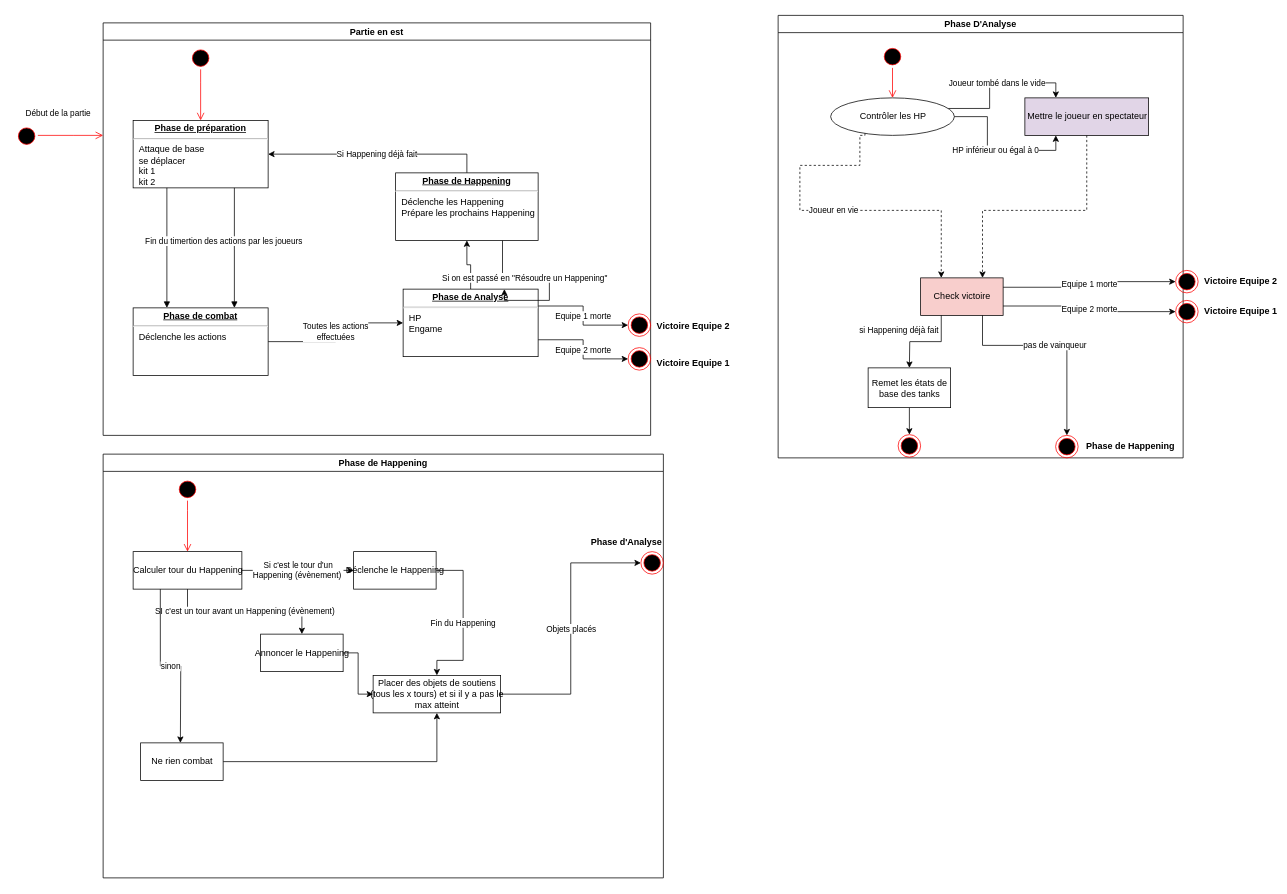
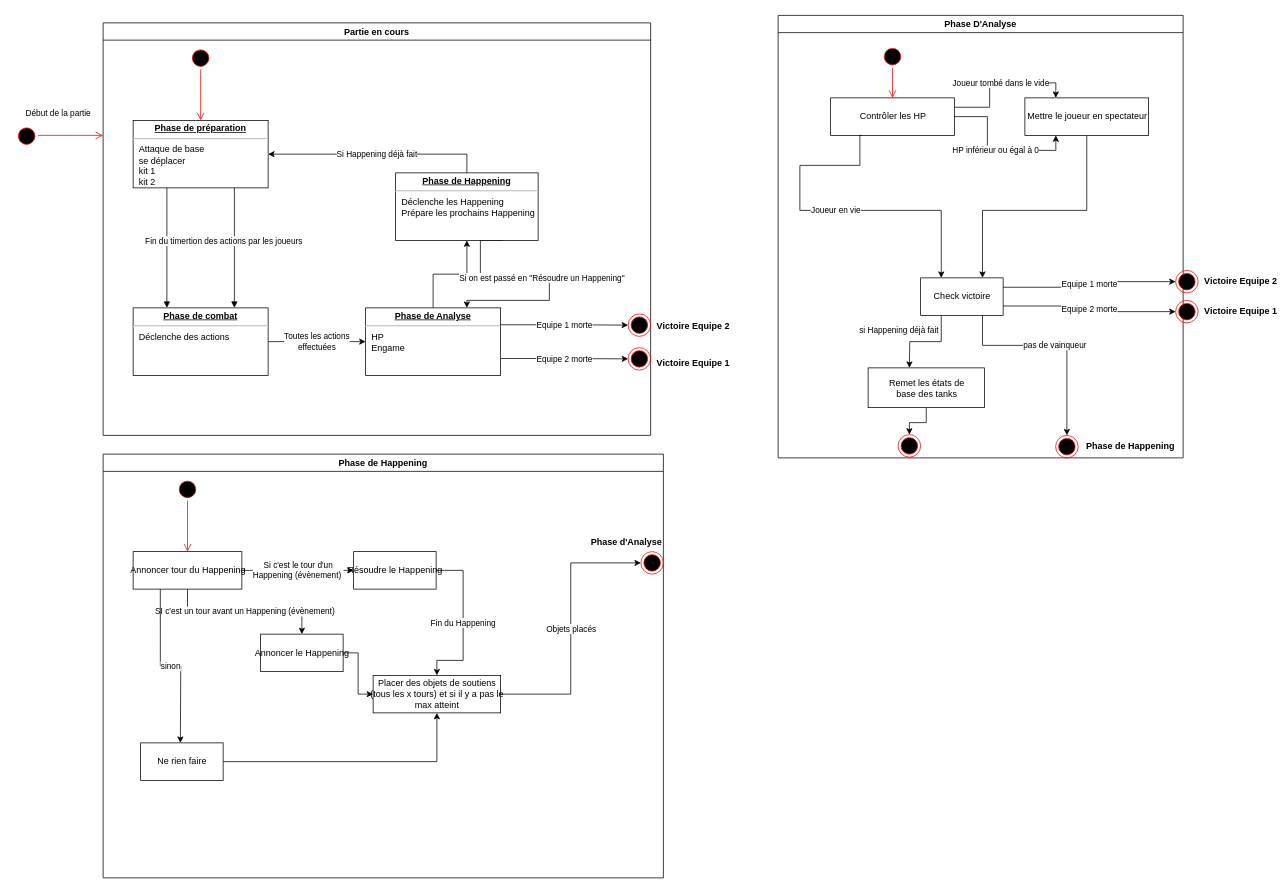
node "Partie en est": label "Partie en est" -> "Partie en cours"
node "Contrôler les HP": shape ellipse -> rectangle
node "Mettre le joueur en spectateur": fillcolor #e1d5e7 -> #ffffff
edge "Contrôler les HP" -> "Check victoire": style dashed -> solid
edge "Mettre le joueur en spectateur" -> "Check victoire": style dashed -> solid
node "Check victoire": fillcolor #f8cecc -> #ffffff
node "Phase de combat Déclenche les actions": label "Phase de combat Déclenche les actions" -> "Phase de combat Déclenche des actions"
node "Phase de Analyse HP Engame": moved (471, 323) -> (433, 342)
node "Remet les états de base des tanks": size 83x40 -> 116x40
node "Calculer tour du Happening": label "Calculer tour du Happening" -> "Annoncer tour du Happening"
node "Déclenche le Happening": label "Déclenche le Happening" -> "Résoudre le Happening"
node "Ne rien combat": label "Ne rien combat" -> "Ne rien faire"
